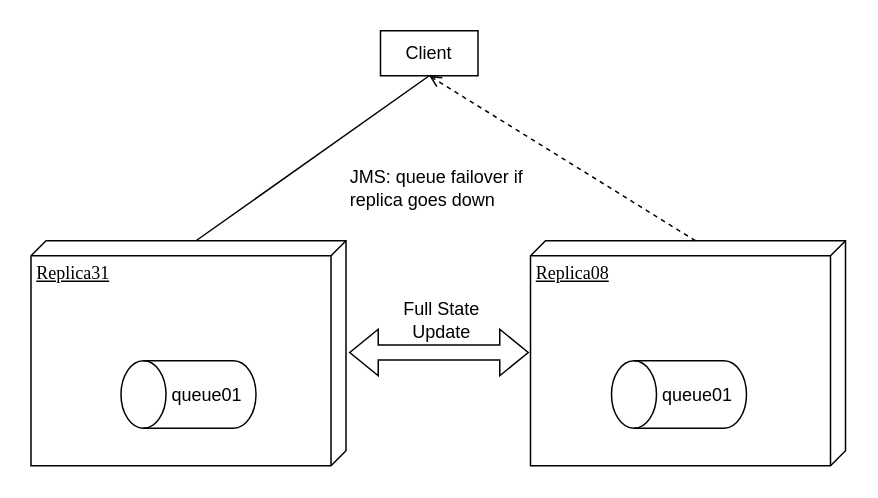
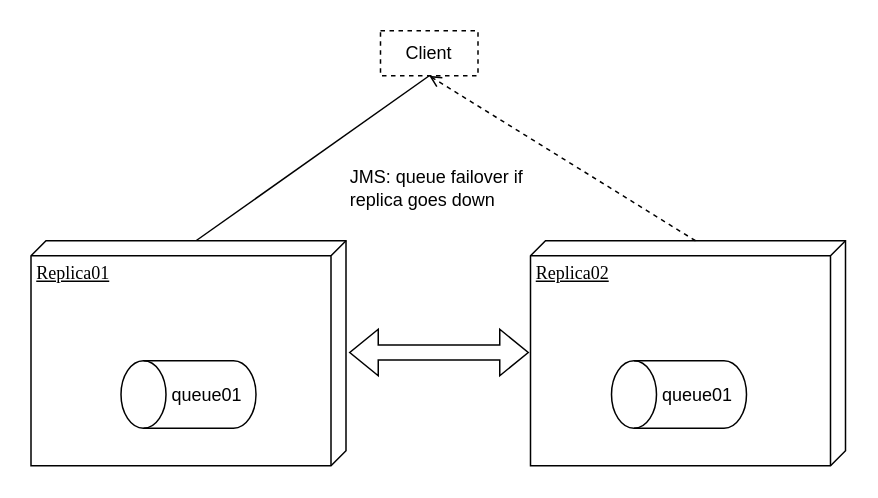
node "Client": style solid -> dashed
node "Replica31": label "Replica31" -> "Replica01"
node "Replica08": label "Replica08" -> "Replica02"
node "Full State Update": removed
